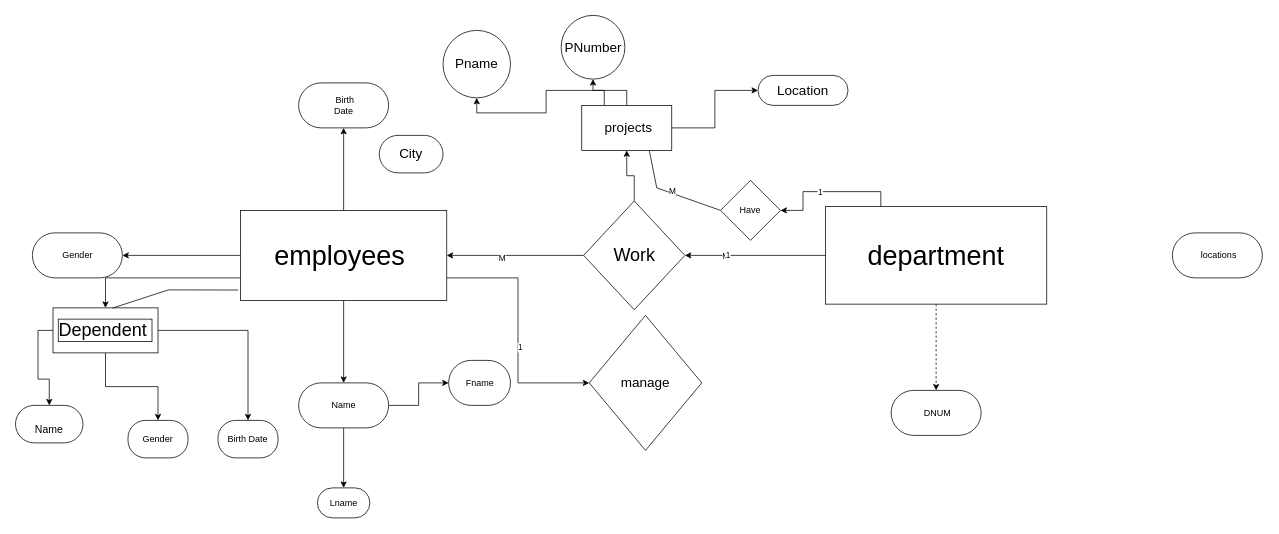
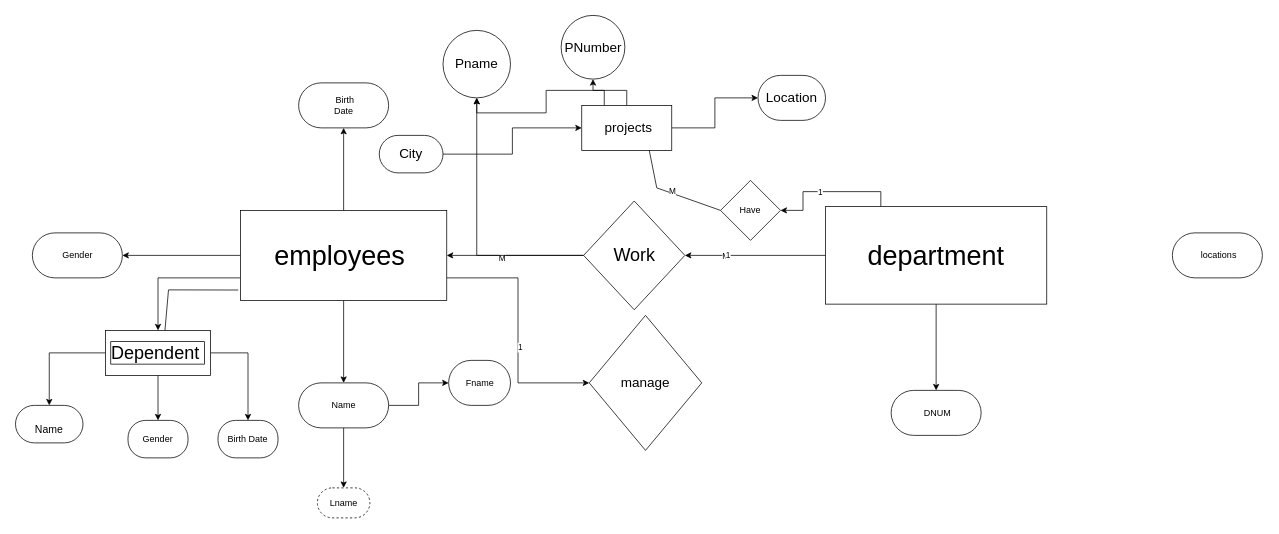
node "Location": size 90x30 -> 68x45
edge "City" -> "projects": added
edge "Work" -> "projects": now "Work" -> "Pname"
node "Dependent": moved (105, 330) -> (158, 353)
edge "department" -> "DNUM": style dashed -> solid
node "Lname": style solid -> dashed
